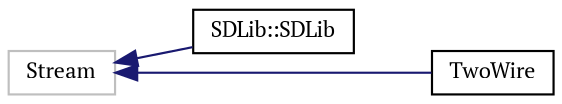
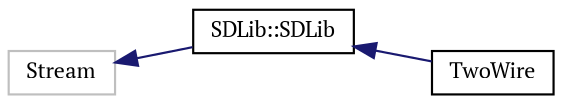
edge "TwoWire" -> "Stream": now "TwoWire" -> "SDLib::SDLib"
